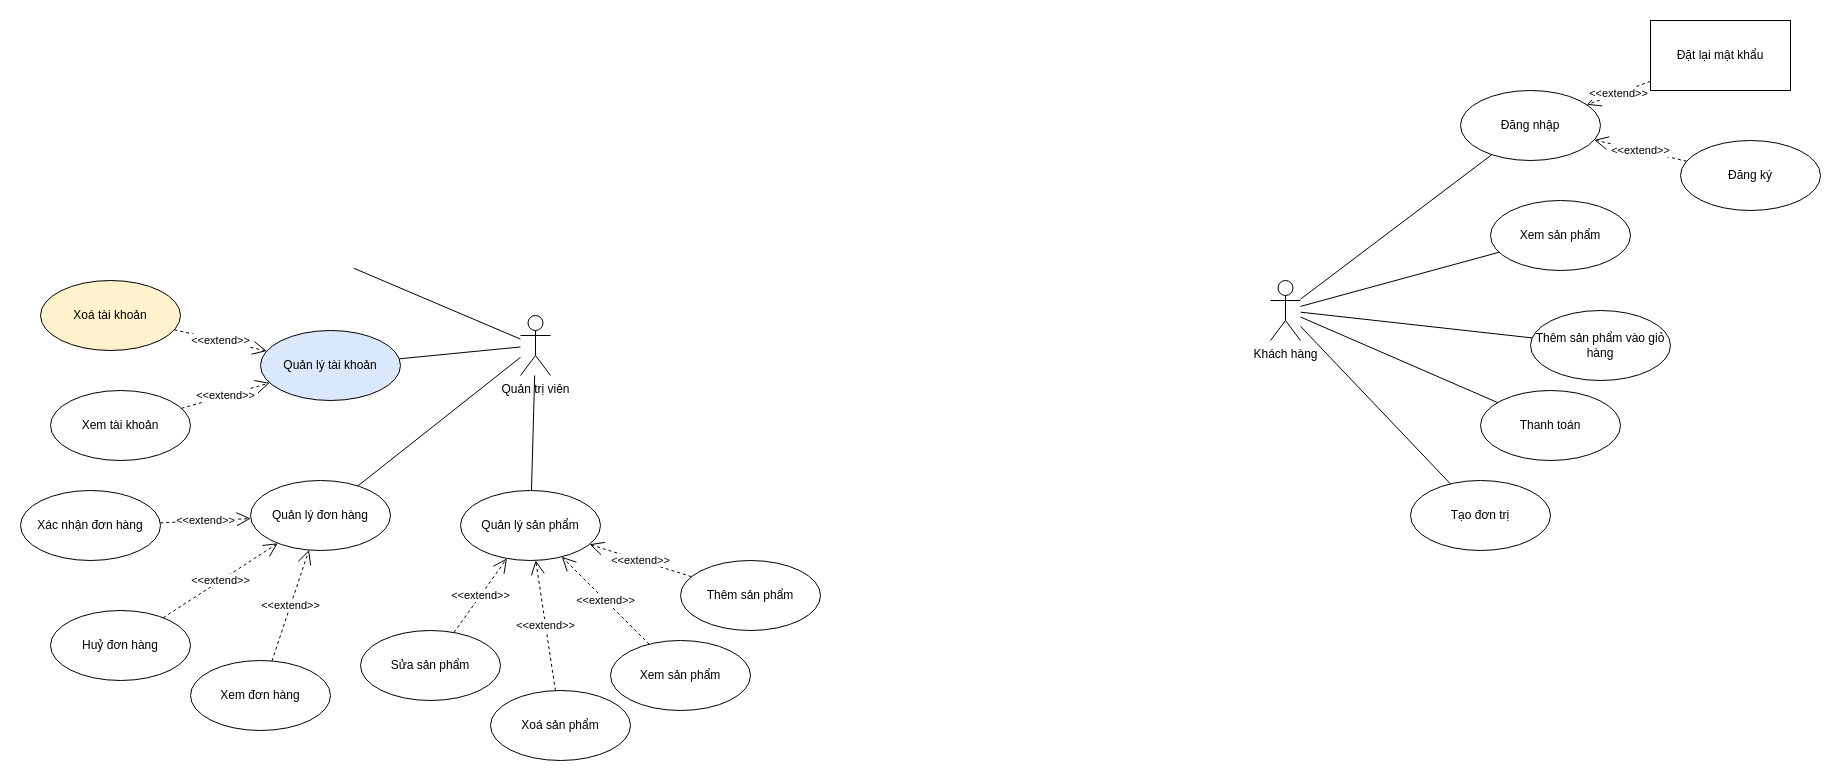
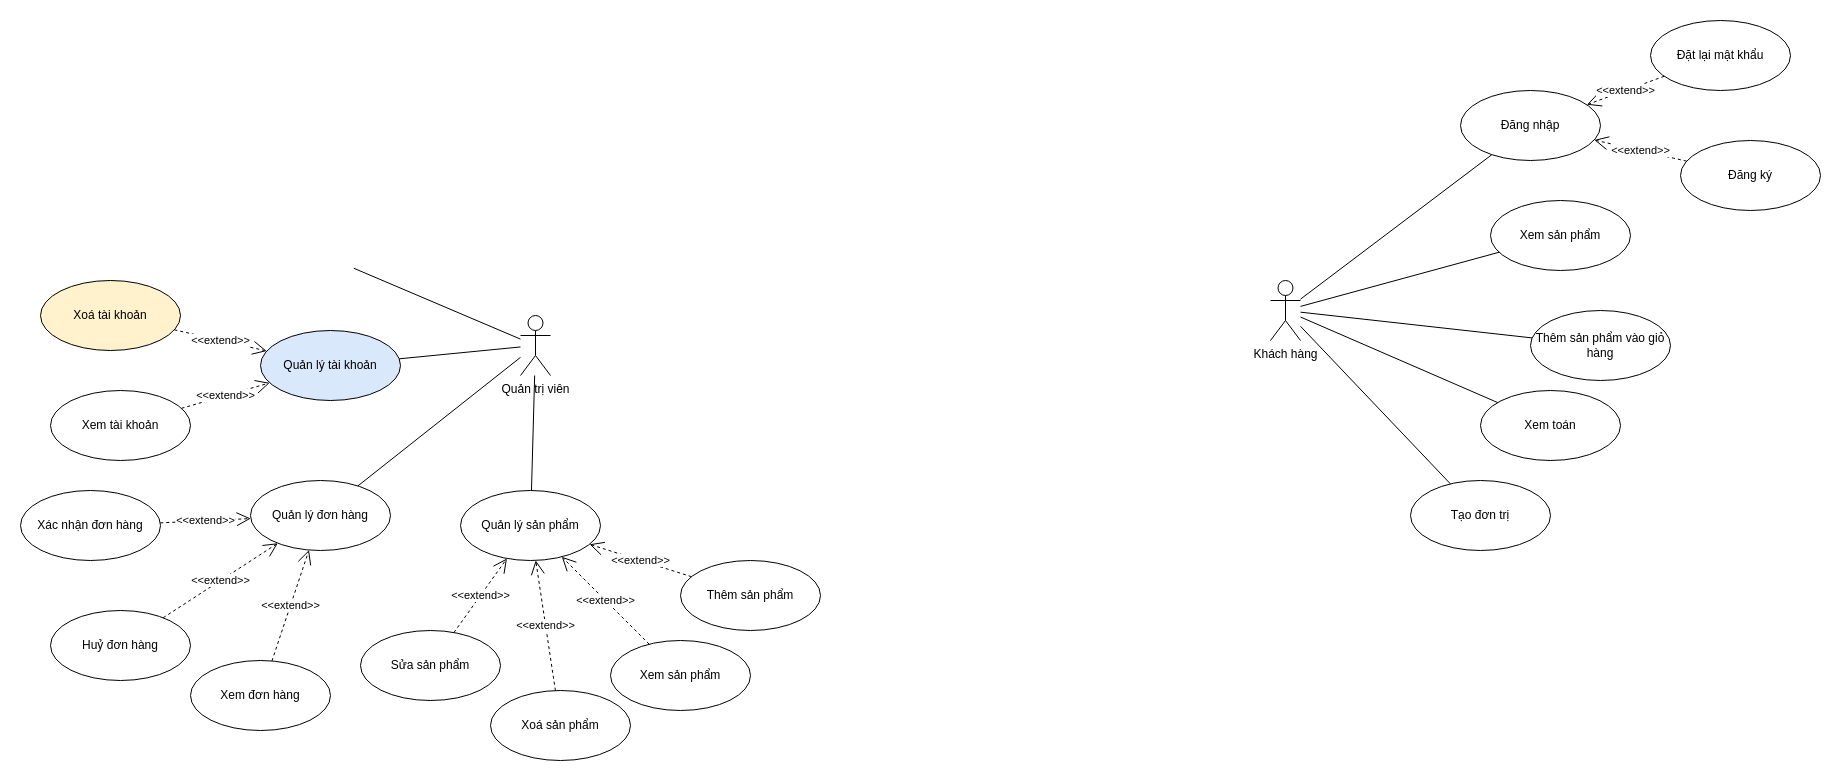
node "Đặt lại mật khẩu": shape rectangle -> ellipse
node "Thanh toán": label "Thanh toán" -> "Xem toán"
